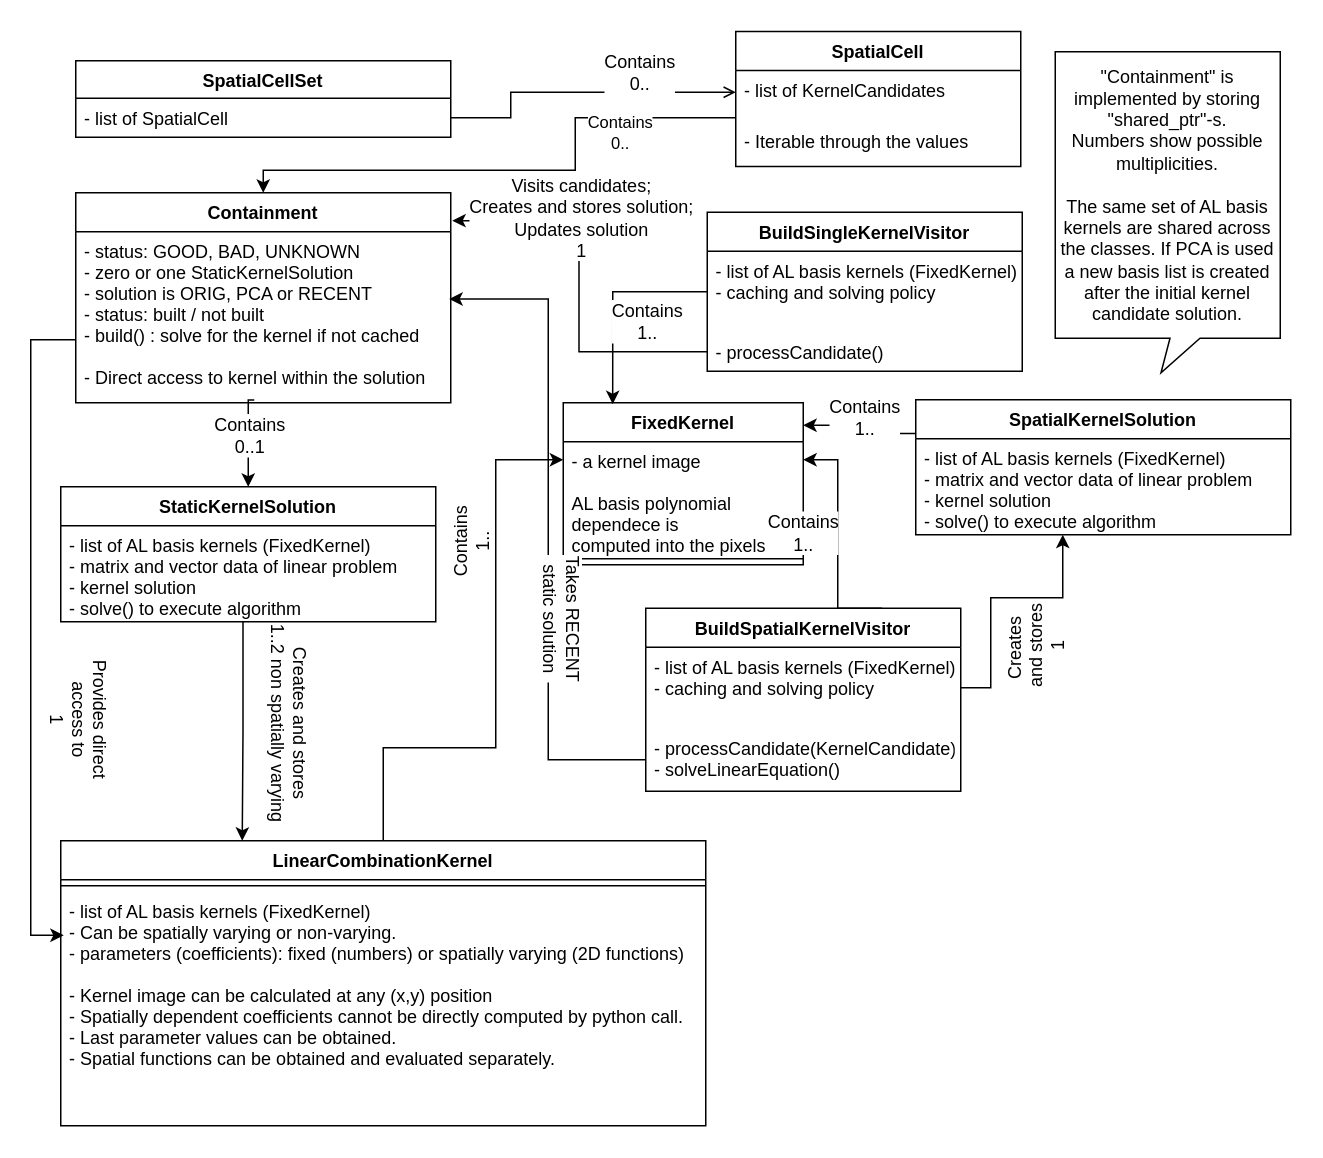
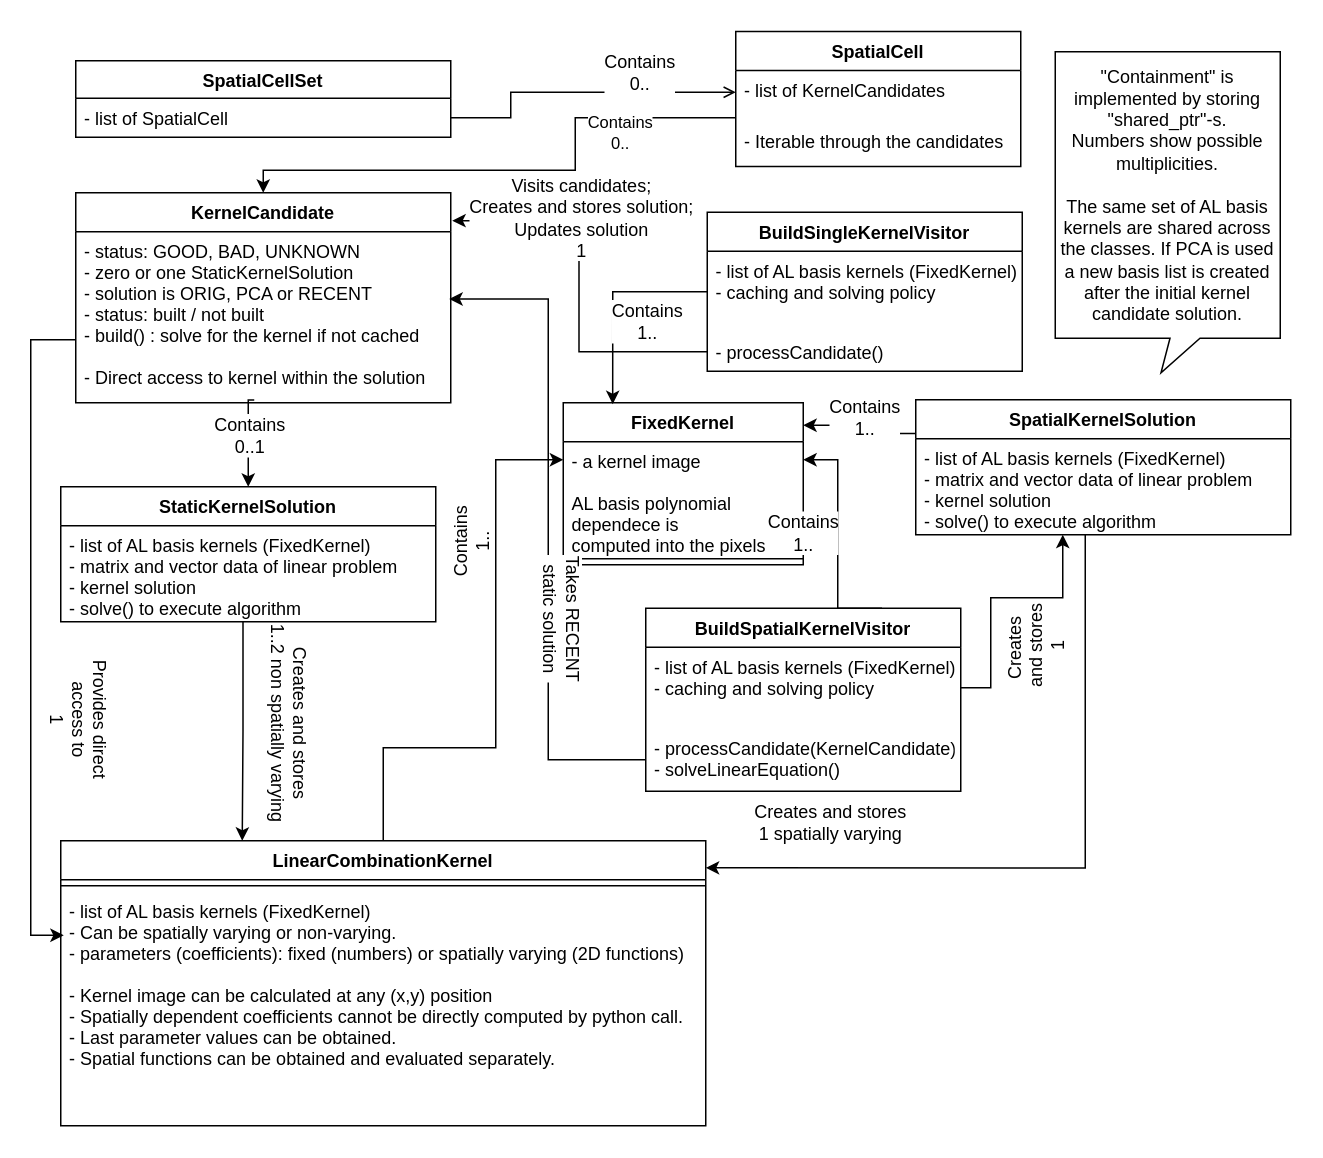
node "- Iterable through the values": label "- Iterable through the values" -> "- Iterable through the candidates"
node "Containment": label "Containment" -> "KernelCandidate"
edge "SpatialKernelSolution" -> "LinearCombinationKernel": added, label "Creates and stores 1 spatially varying"
